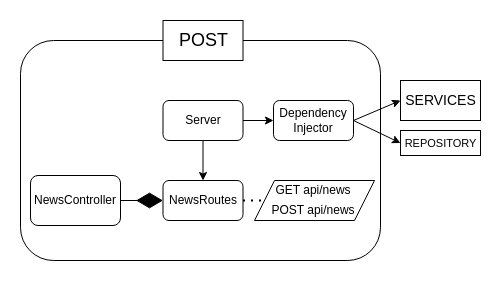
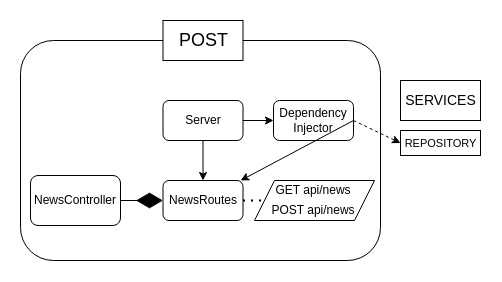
edge "Dependency Injector" -> "SERVICES": now "Dependency Injector" -> "NewsRoutes"
edge "Dependency Injector" -> "REPOSITORY": style solid -> dashed
